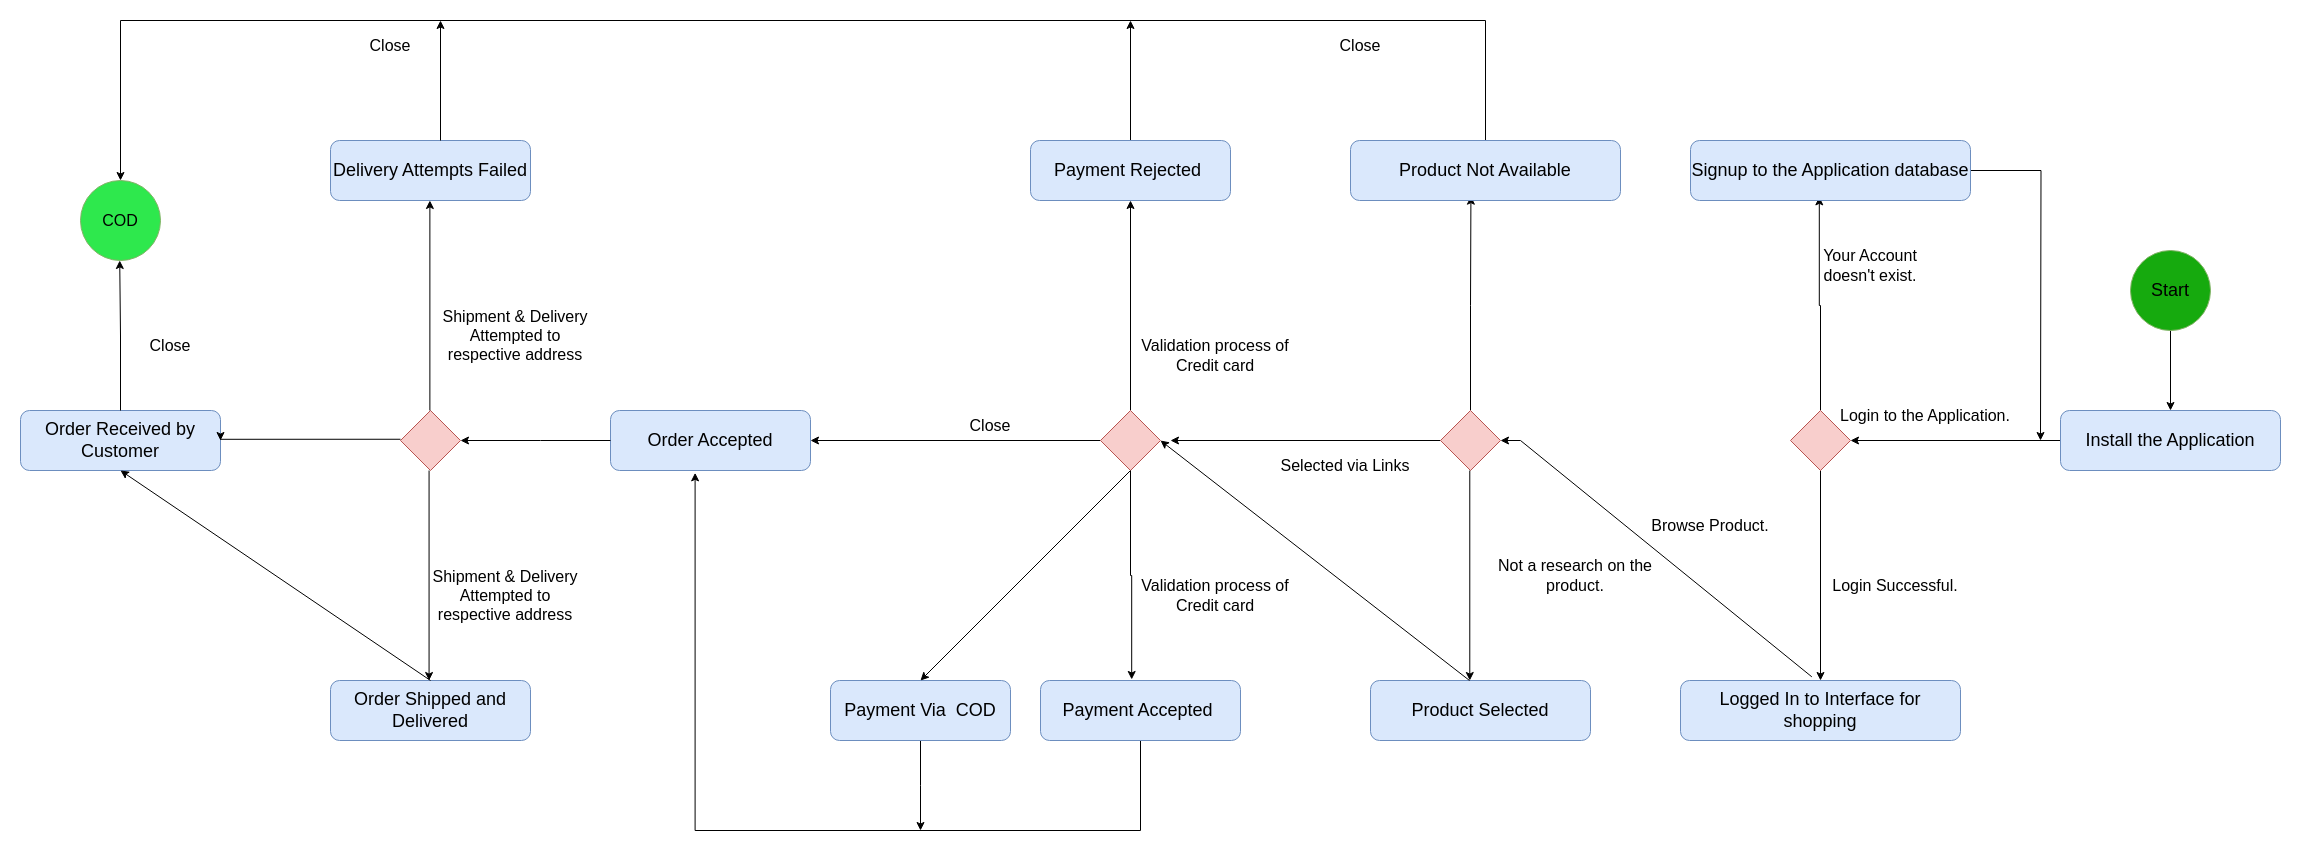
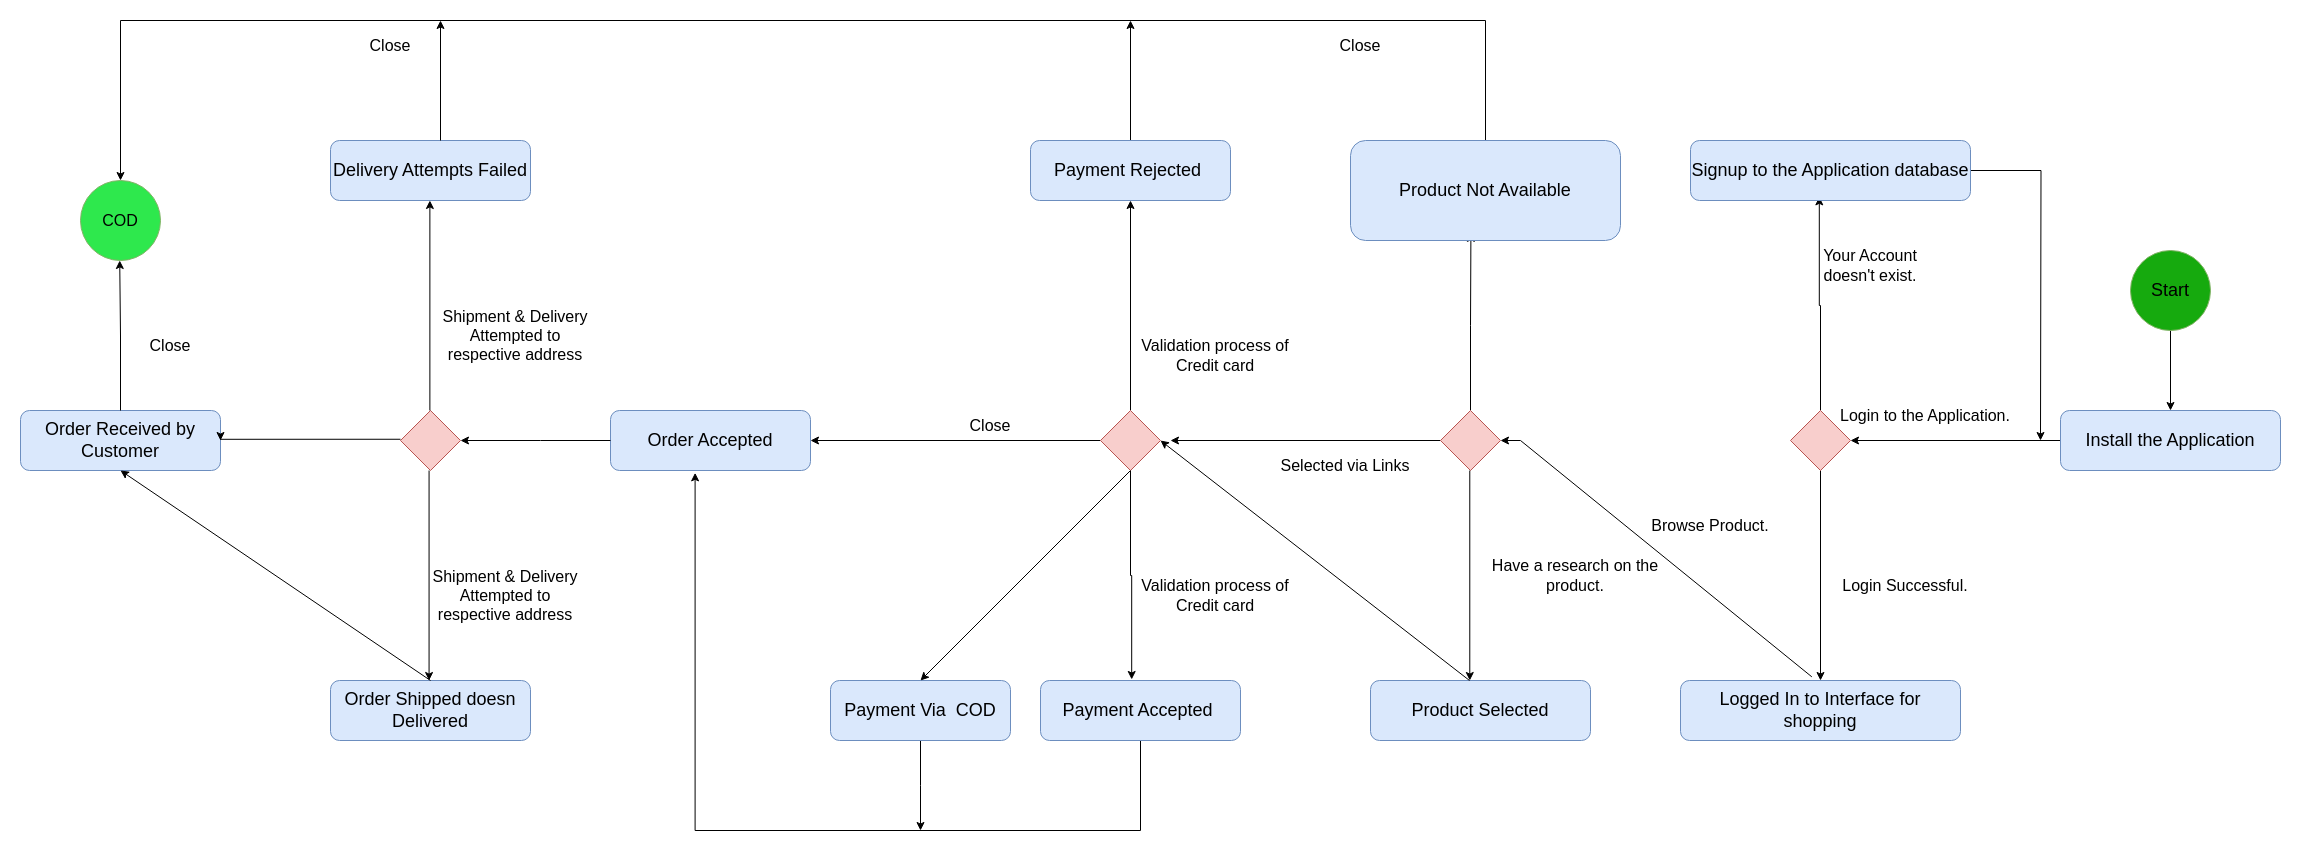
node "Product Not Available": size 270x60 -> 270x100
node "Not a research on the product.": label "Not a research on the product." -> "Have a research on the product."
node "Login Successful.": moved (1896, 586) -> (1906, 586)
node "Order Shipped and Delivered": label "Order Shipped and Delivered" -> "Order Shipped doesn Delivered"
